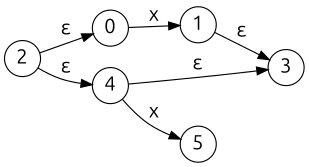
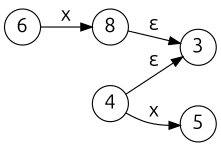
node "1": label "1" -> "8"
node "0": label "0" -> "6"
node "2": removed
